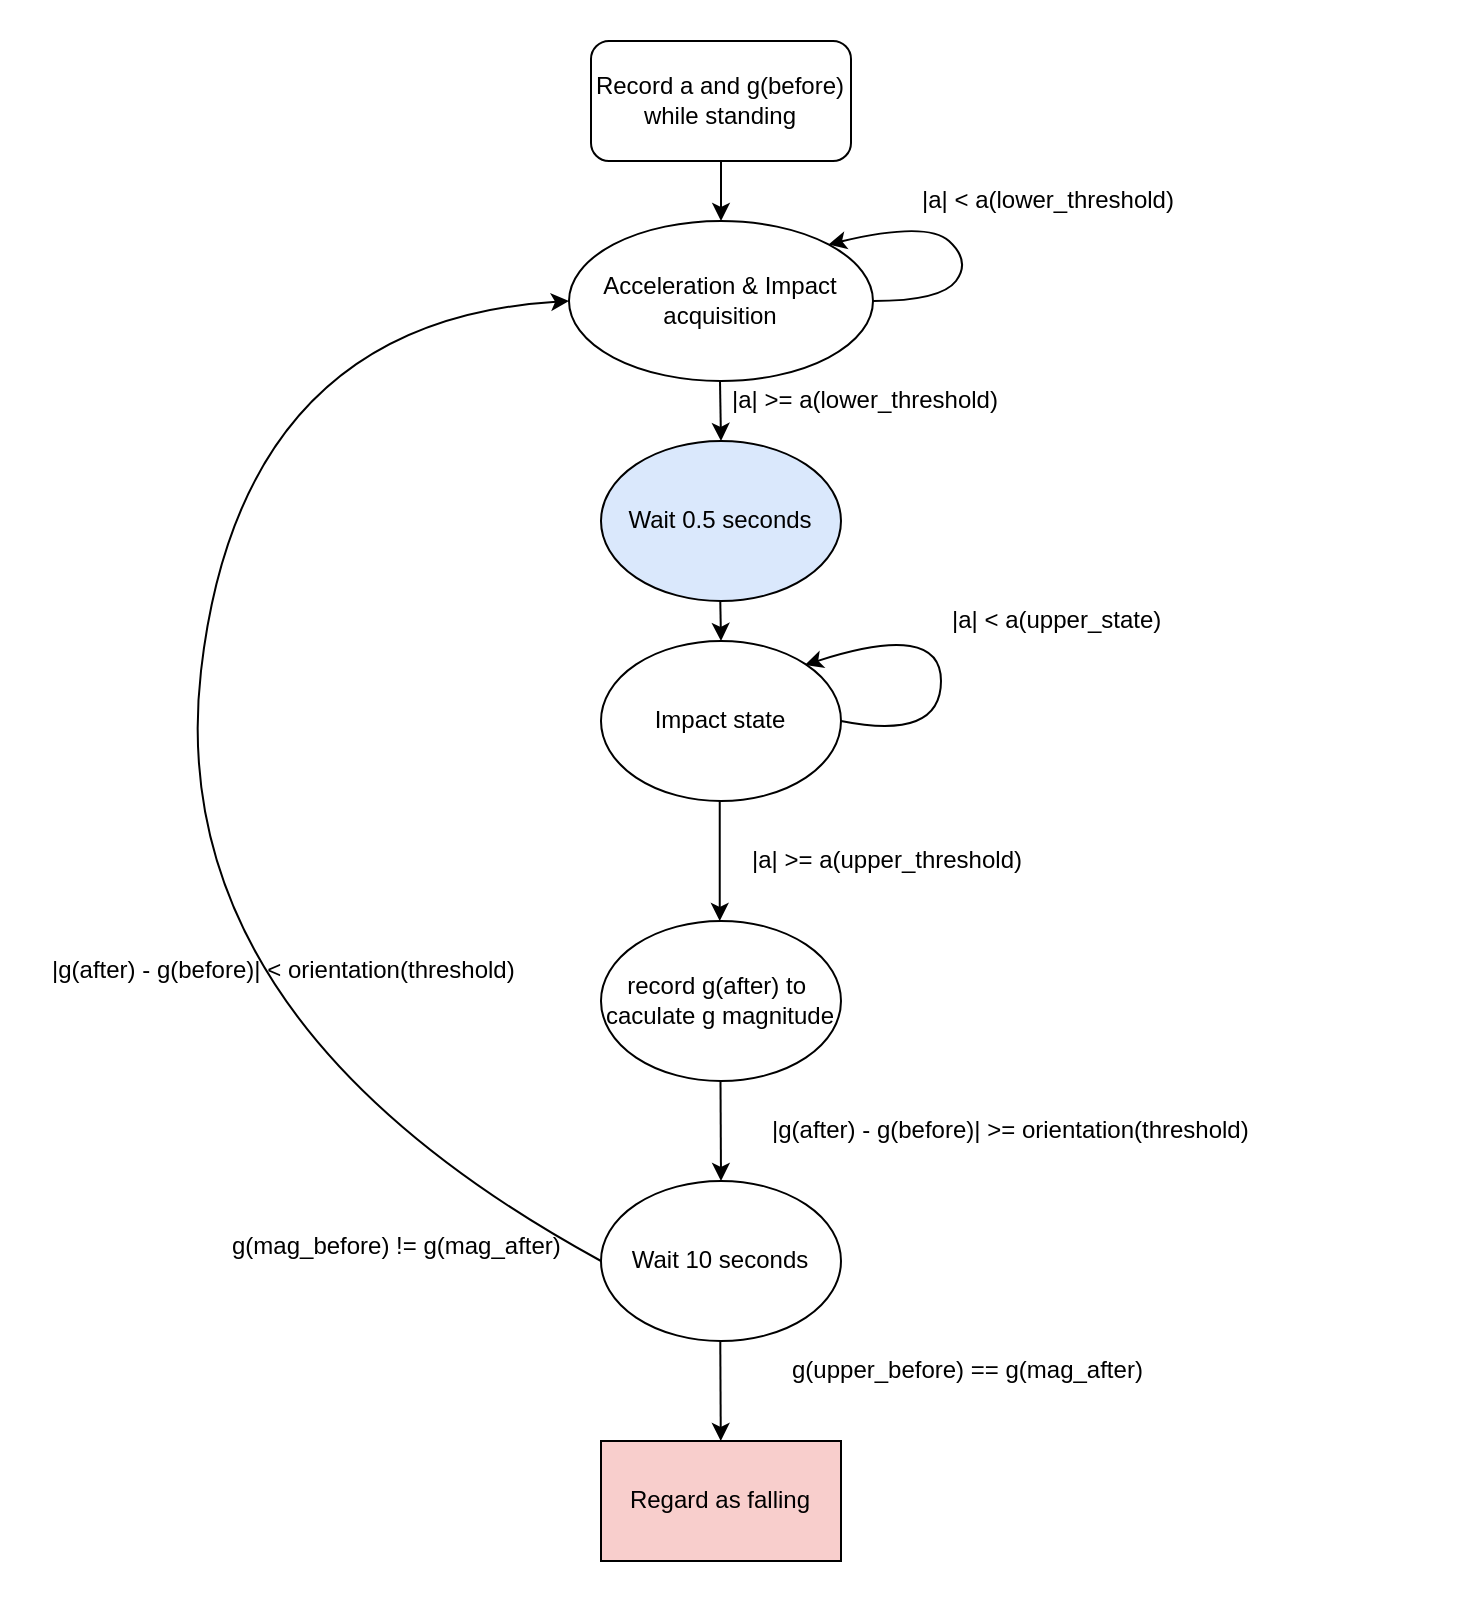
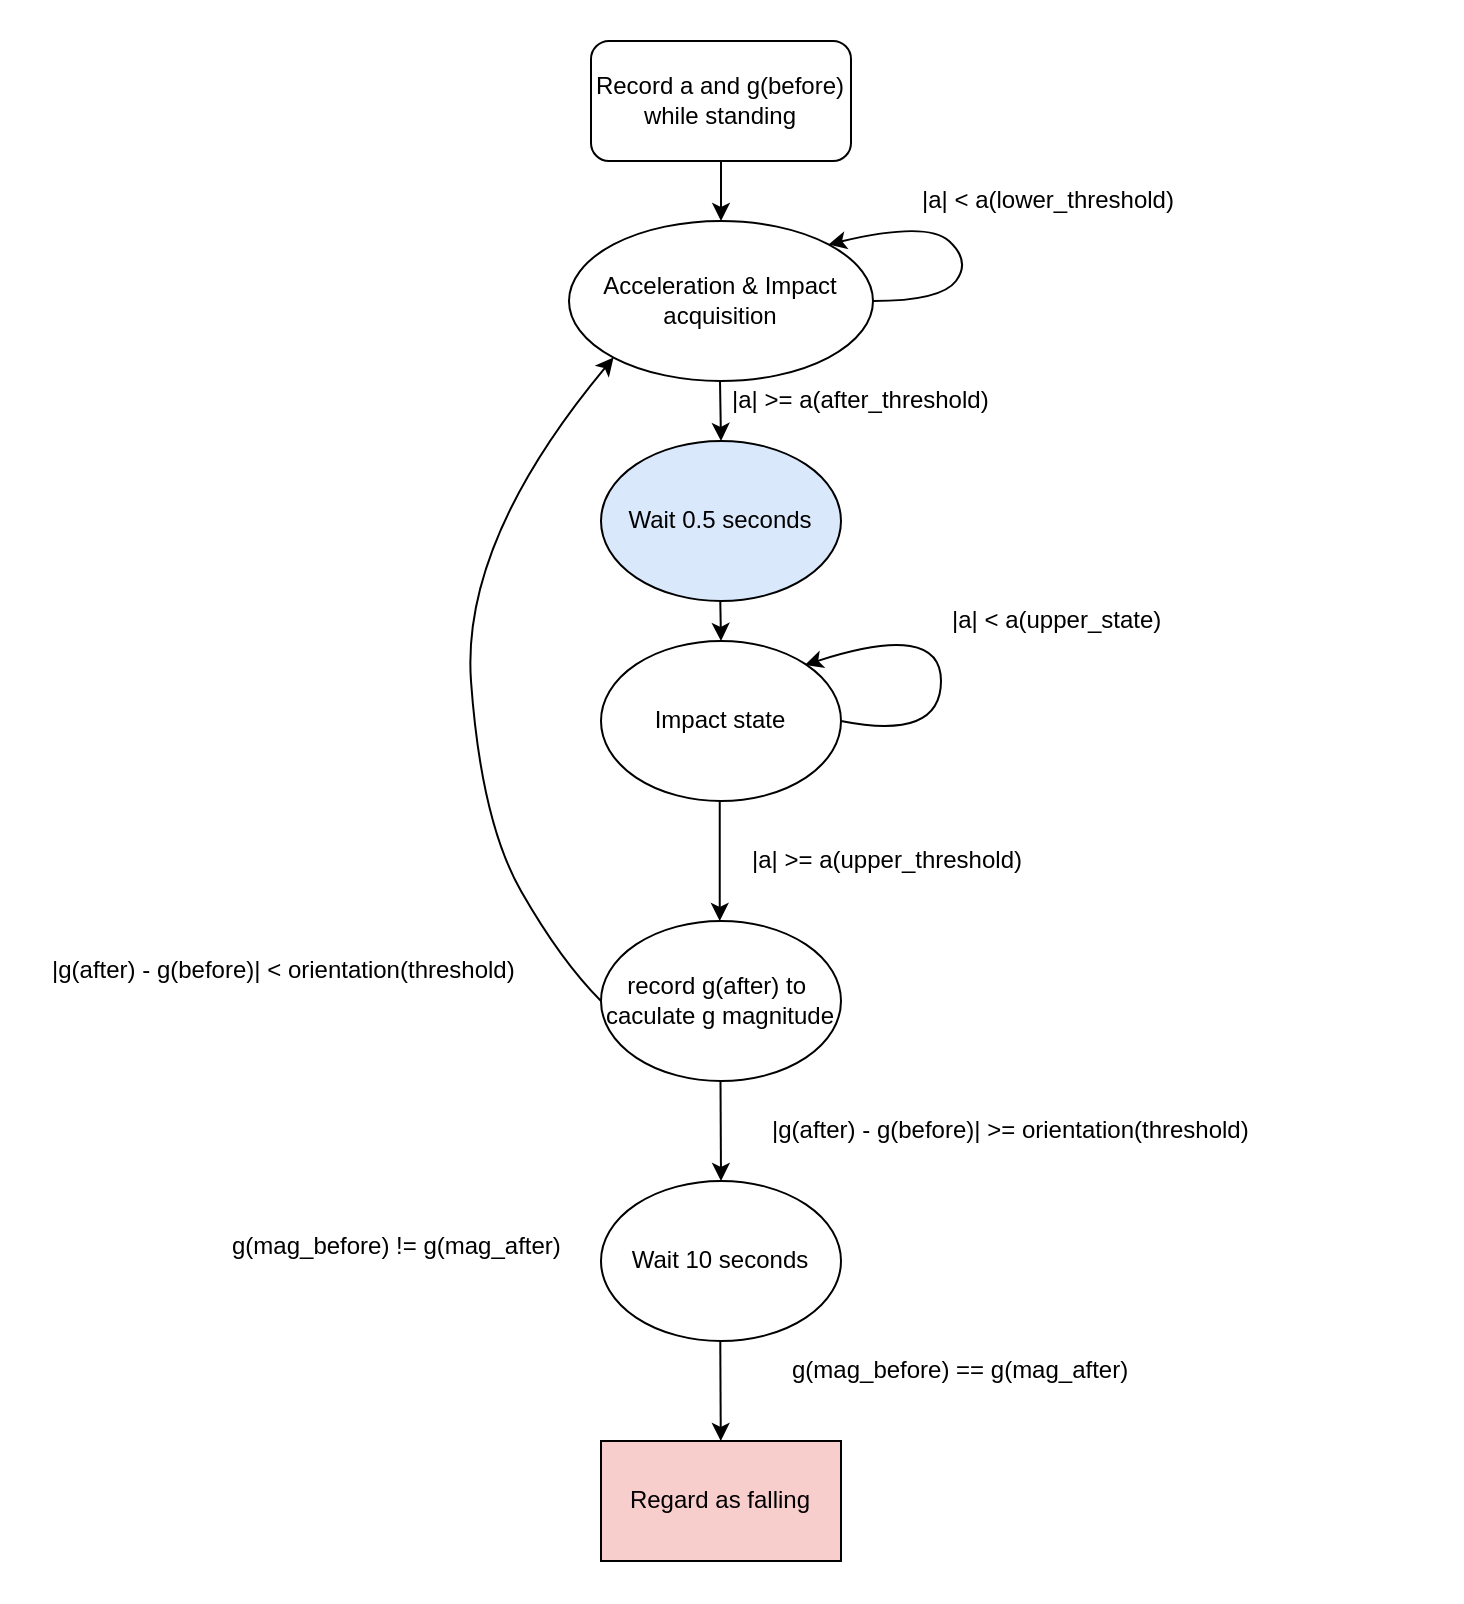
node "|a| >= a(lower_threshold)": label "|a| >= a(lower_threshold)" -> "|a| >= a(after_threshold)"
edge "record g(after) to caculate g magnitude" -> "Acceleration & Impact acquisition": added
edge "Wait 10 seconds" -> "Acceleration & Impact acquisition": removed
node "g(upper_before) == g(mag_after)": label "g(upper_before) == g(mag_after)" -> "g(mag_before) == g(mag_after)"
